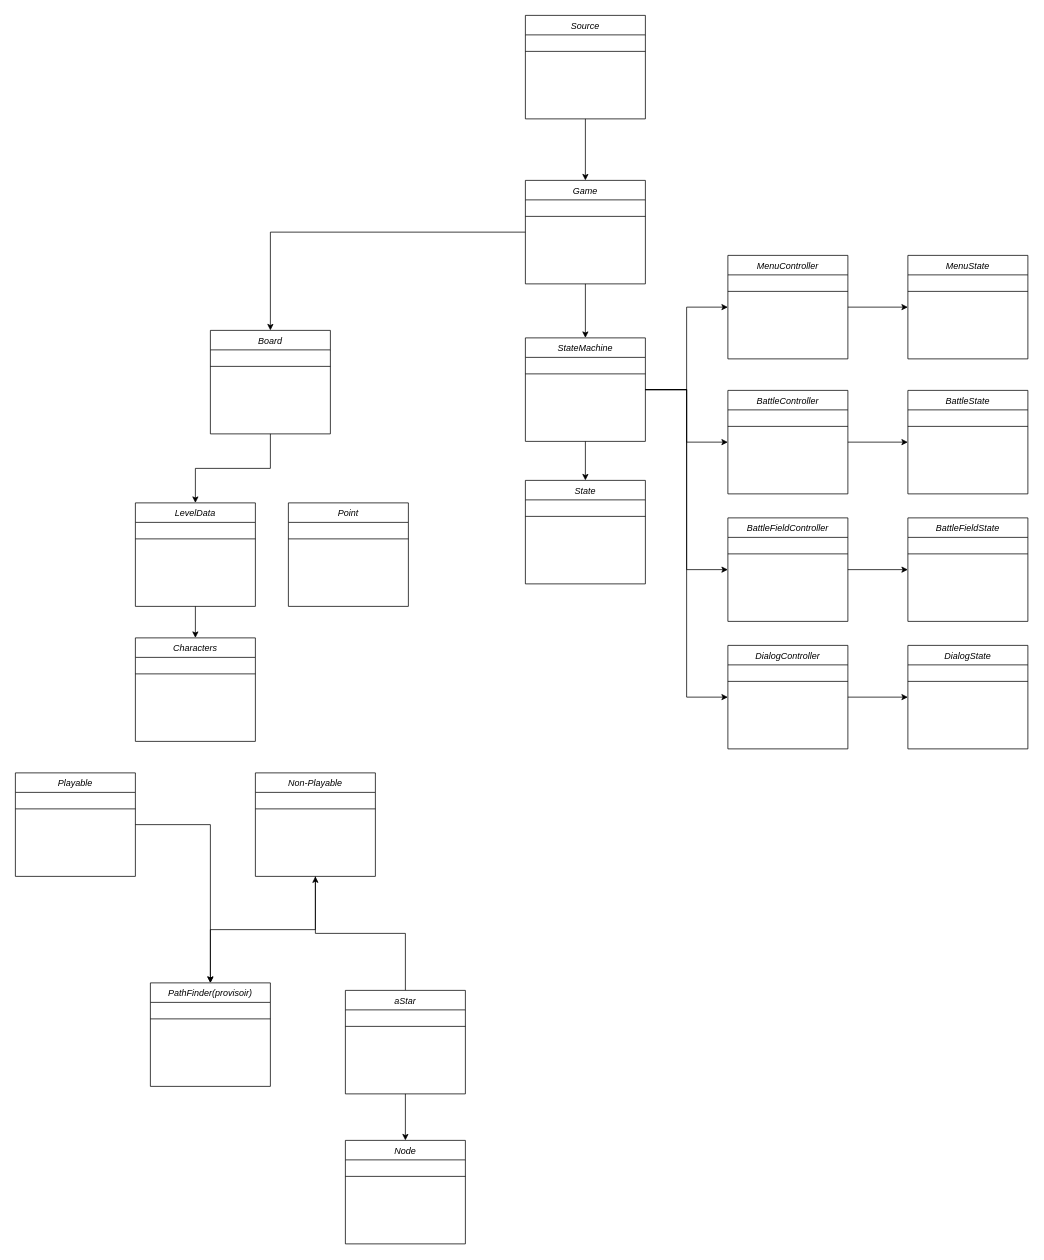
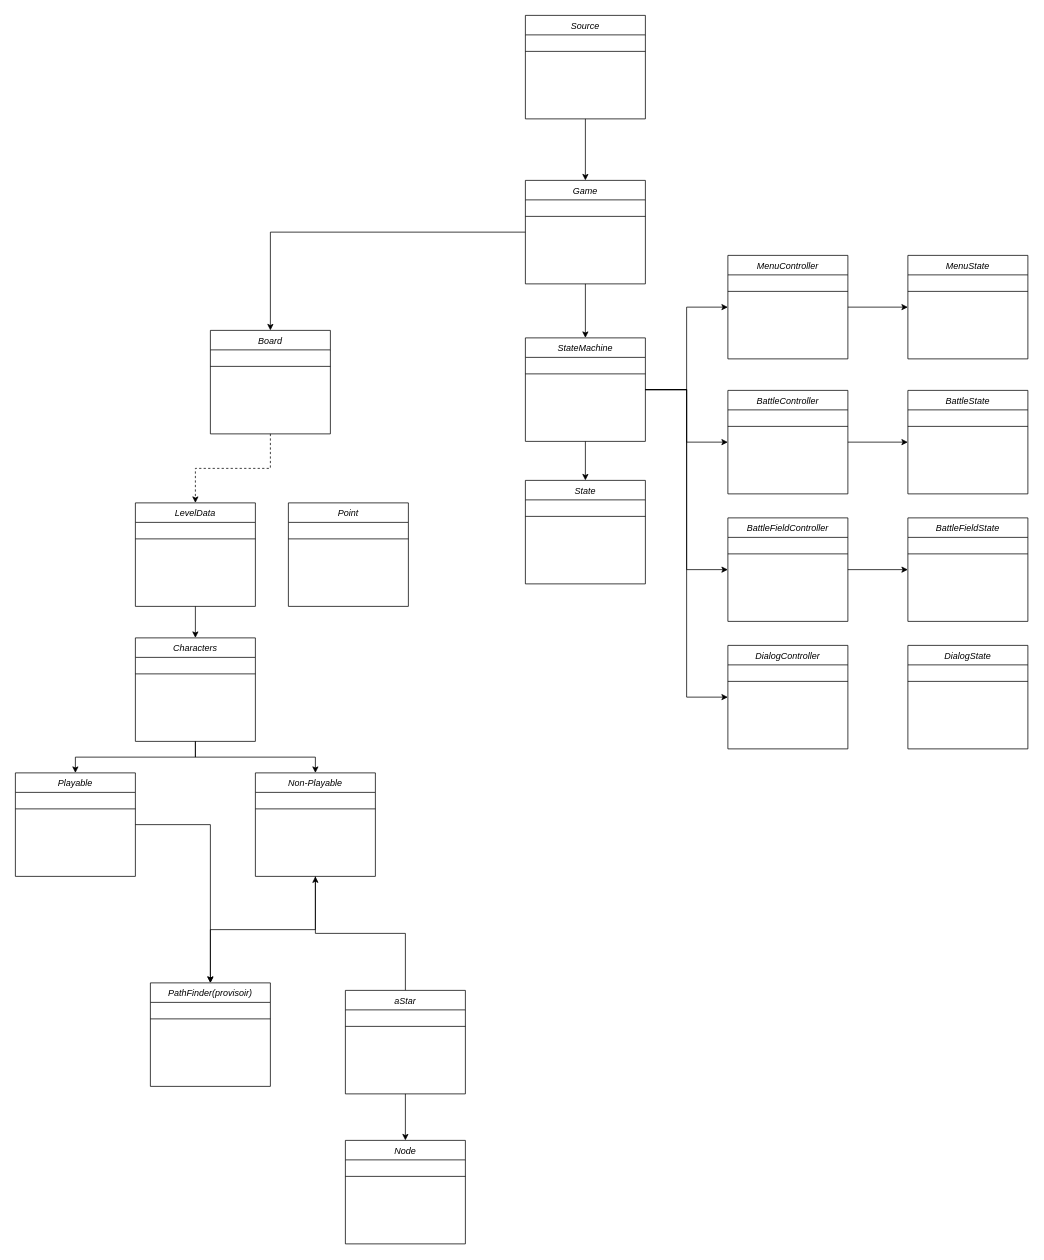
edge "Board" -> "LevelData": style solid -> dashed
edge "DialogController" -> "DialogState": removed
edge "Characters" -> "Non-Playable": added
edge "Characters" -> "Playable": added
